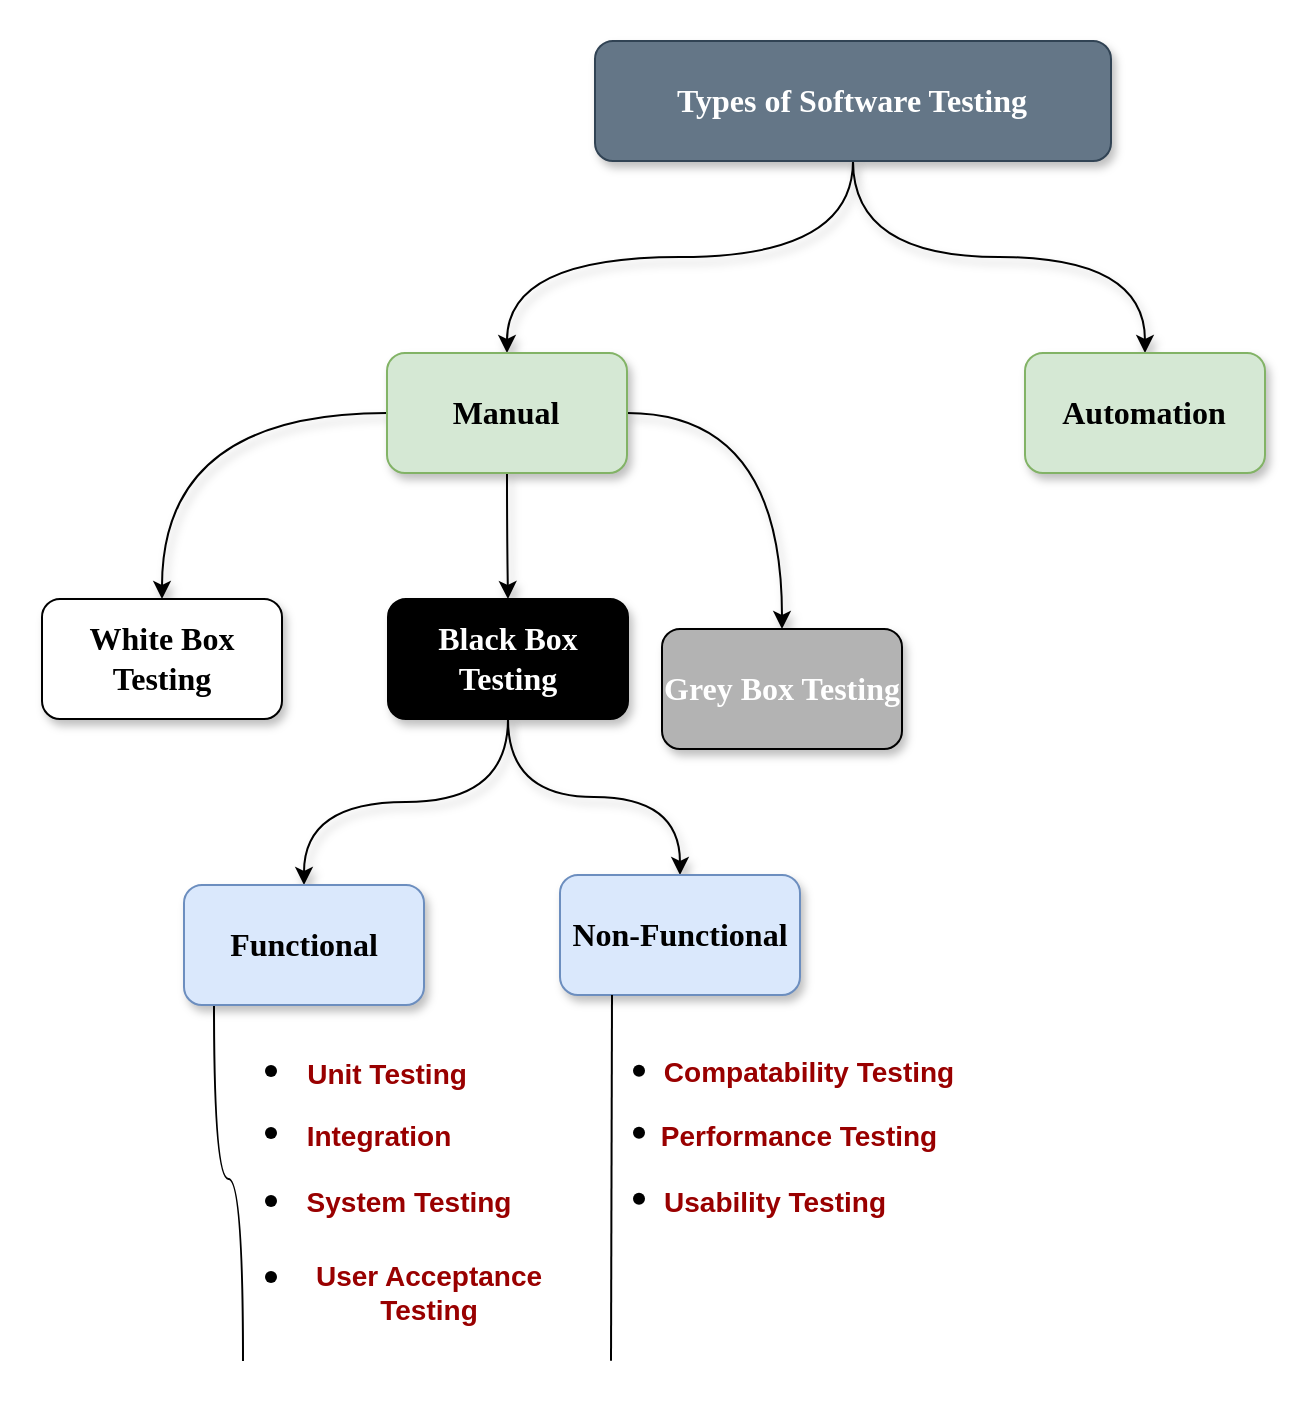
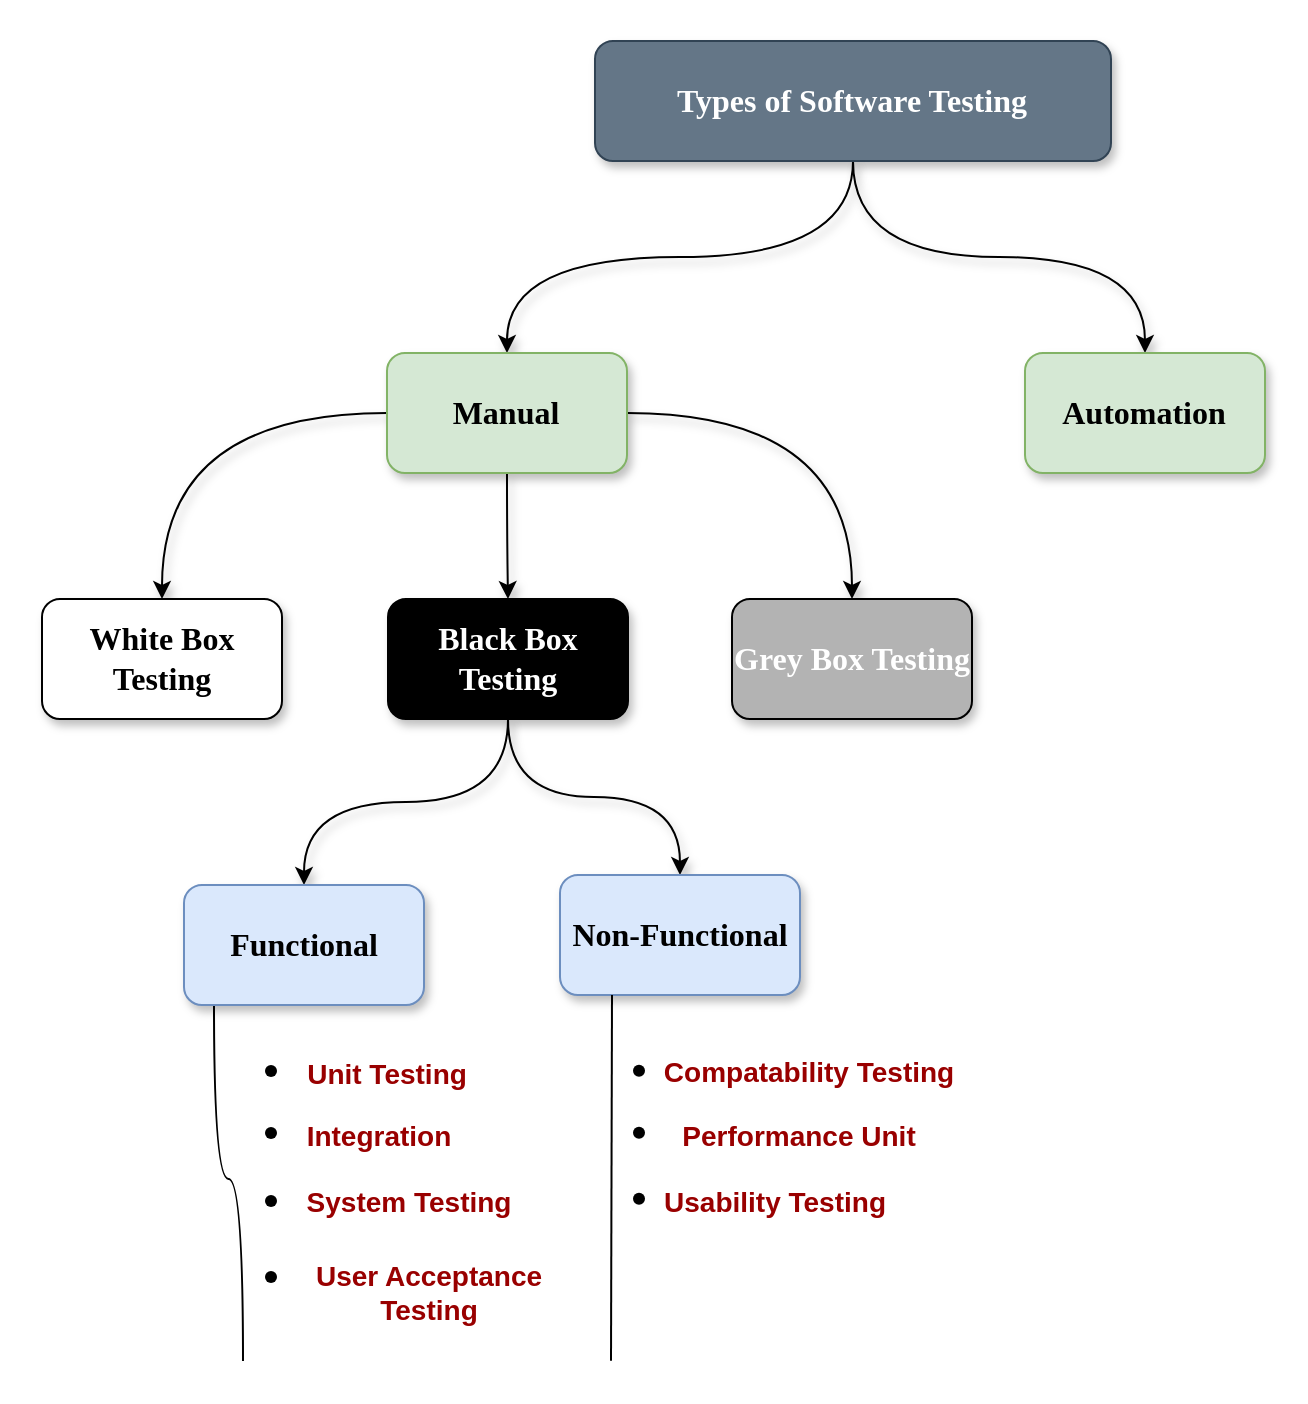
node "Grey Box Testing": moved (782, 689) -> (852, 659)
node "Performance Testing": label "Performance Testing" -> "Performance Unit"
